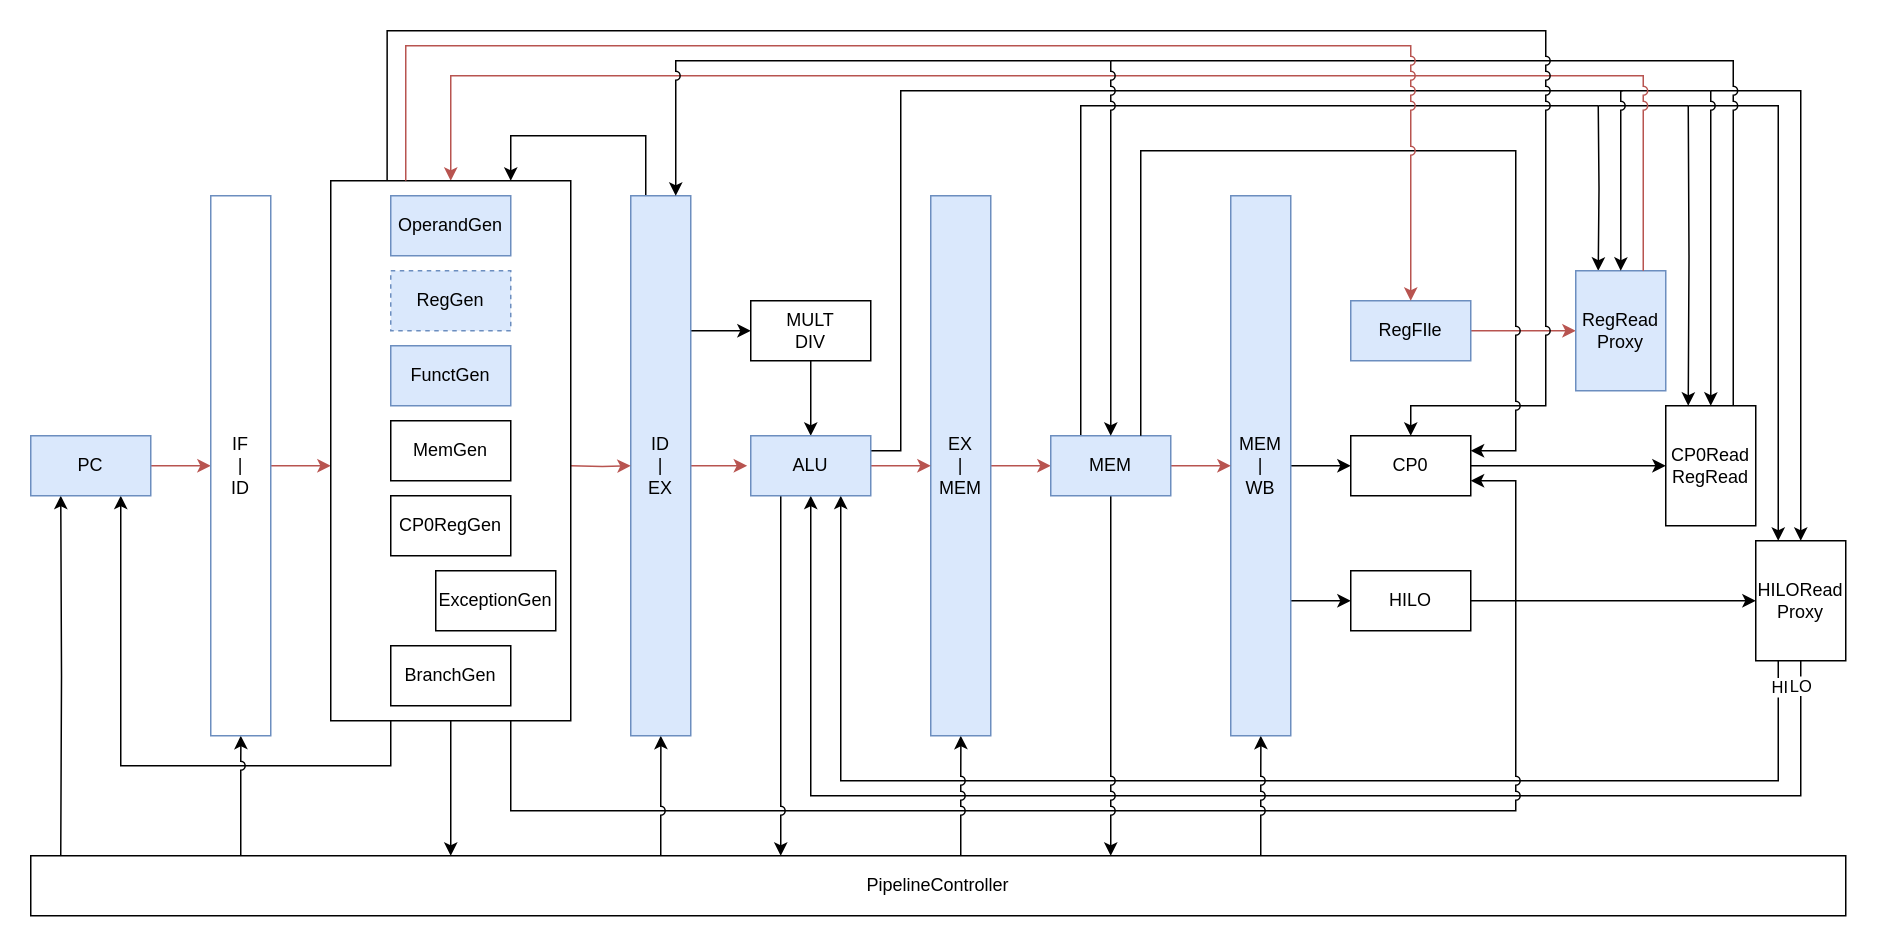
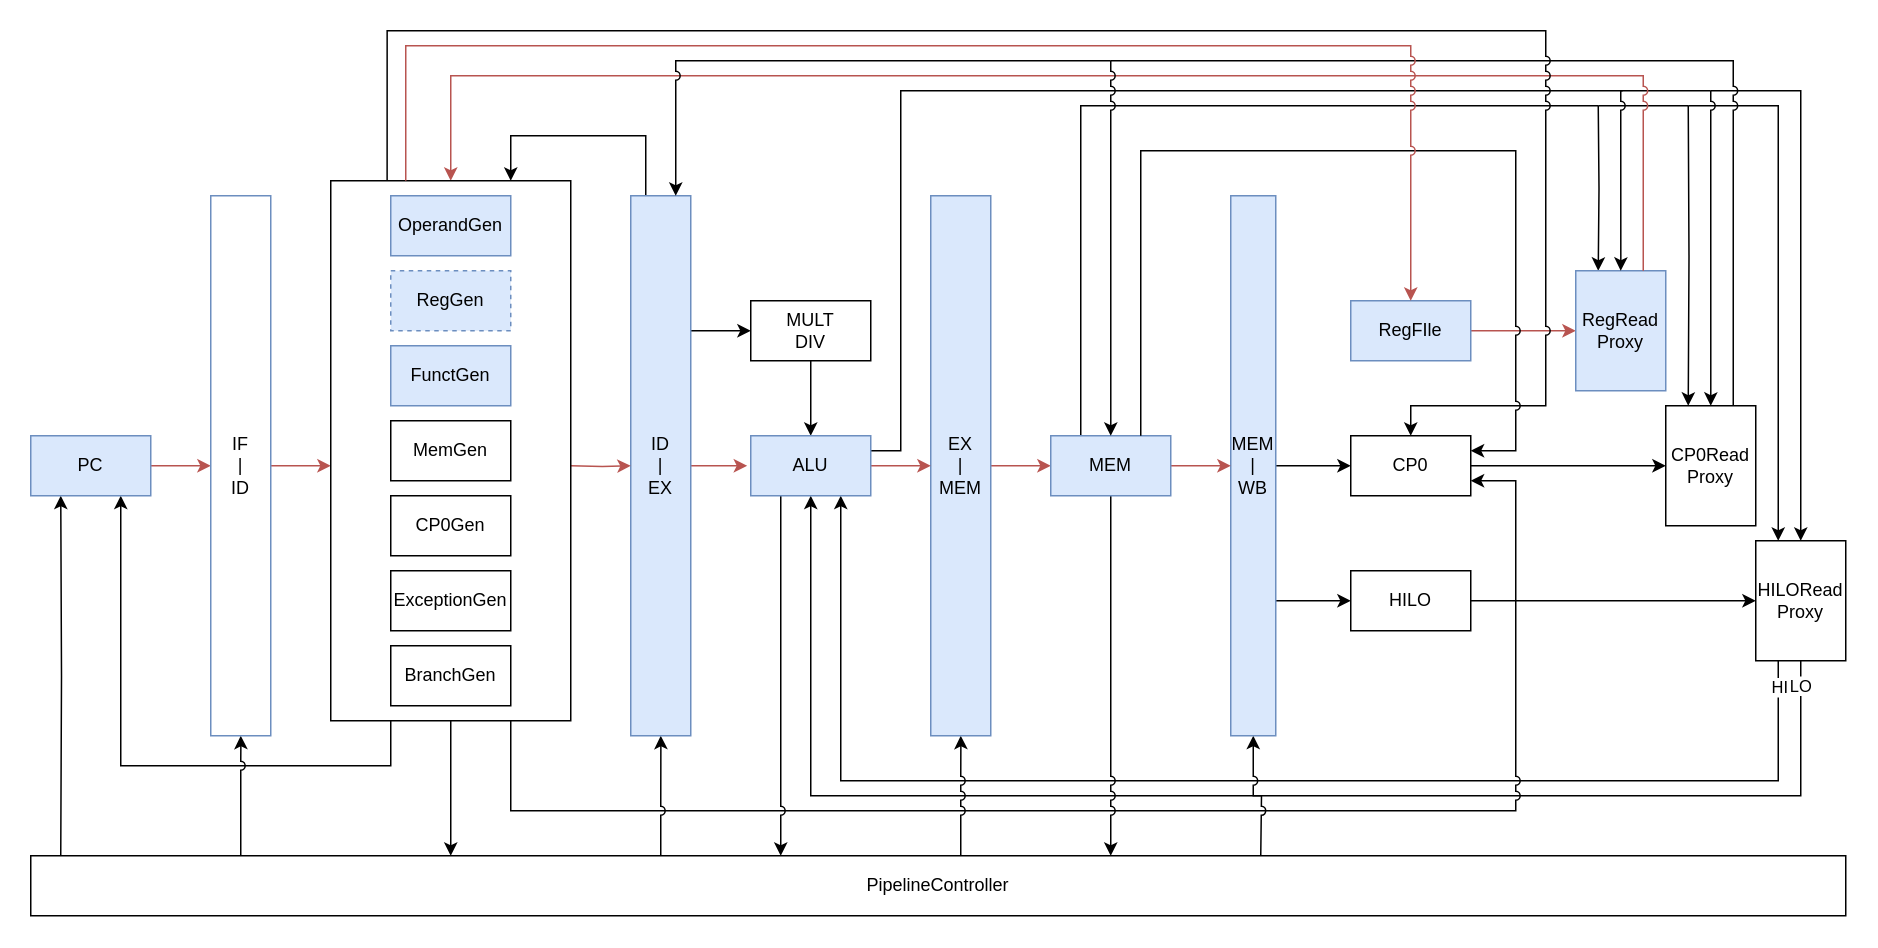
node "MEM | WB": size 60x540 -> 45x540
node "CP0Read RegRead": label "CP0Read RegRead" -> "CP0Read Proxy"
node "CP0RegGen": label "CP0RegGen" -> "CP0Gen"
node "ExceptionGen": moved (496, 601) -> (451, 601)
